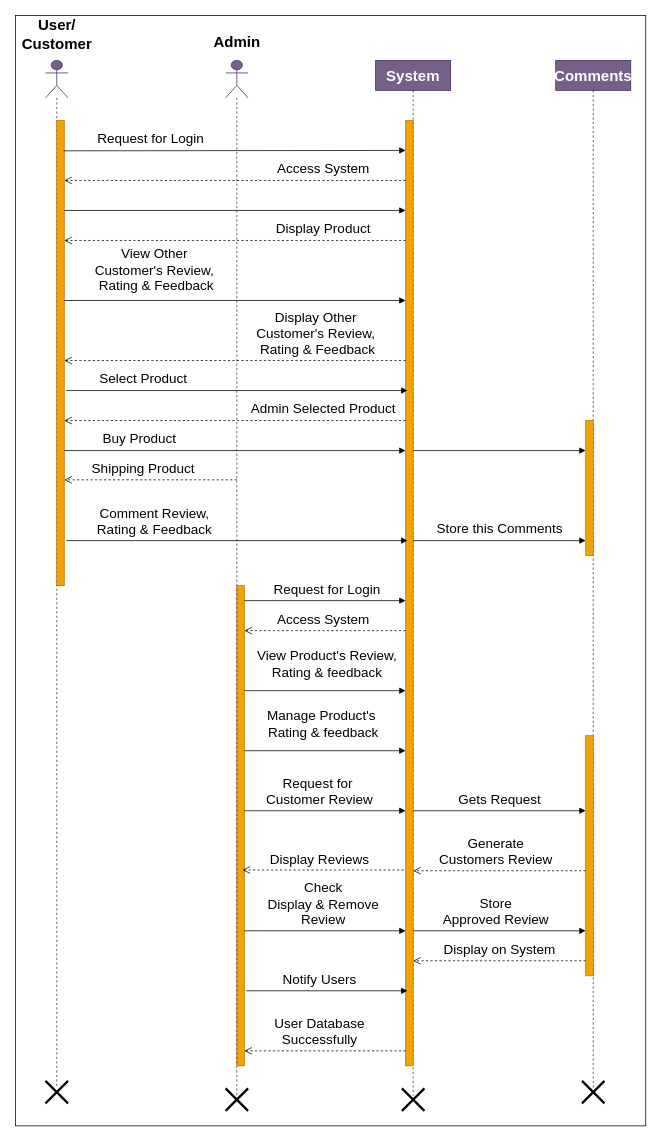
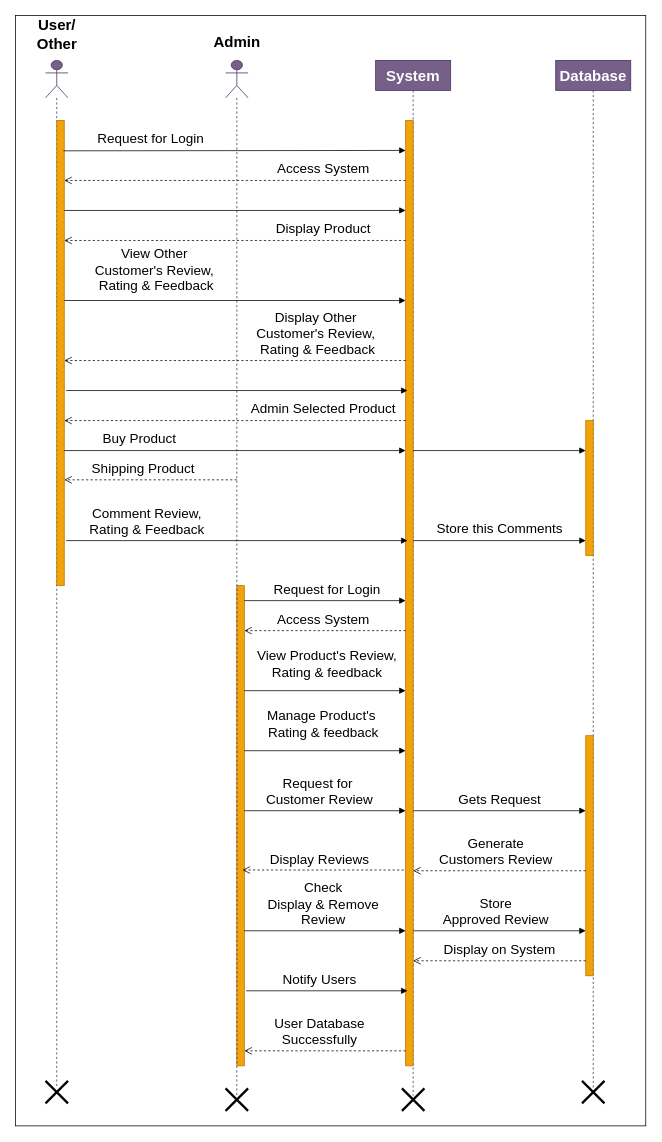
node "User/ Customer": label "User/ Customer" -> "User/ Other"
node "Comments": label "Comments" -> "Database"
node "Select Product": removed
node "Comment Review, Rating & Feedback": moved (154, 522) -> (147, 522)
